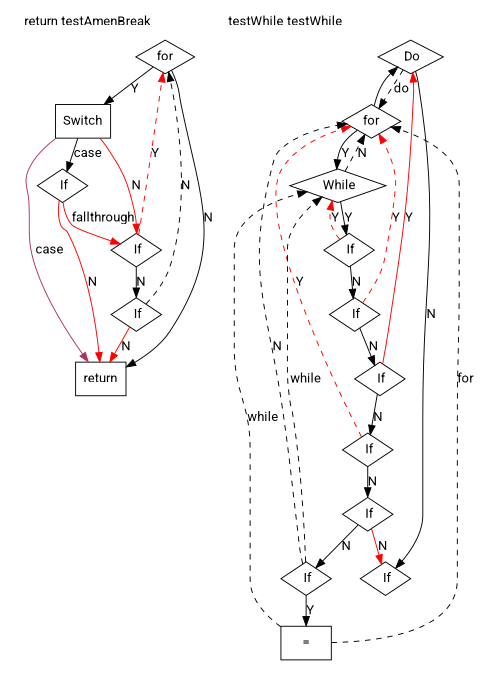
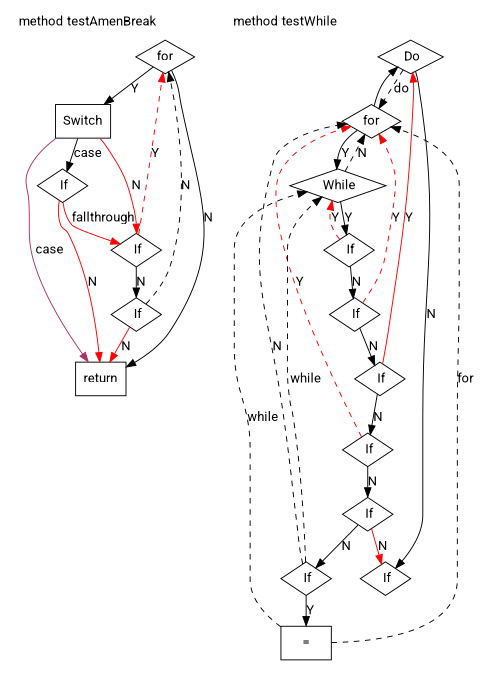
cluster "return testAmenBreak": label "return testAmenBreak" -> "method testAmenBreak"
cluster "testWhile testWhile": label "testWhile testWhile" -> "method testWhile"
